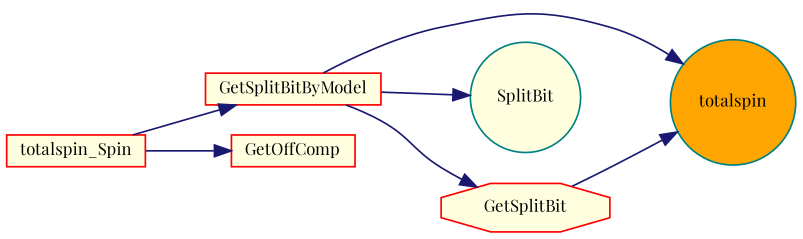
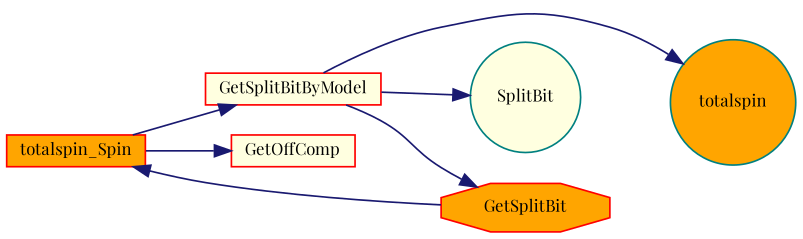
node "totalspin_Spin": fillcolor lightyellow -> orange
edge "GetSplitBit" -> "totalspin": now "GetSplitBit" -> "totalspin_Spin"
node "GetSplitBit": fillcolor lightyellow -> orange
